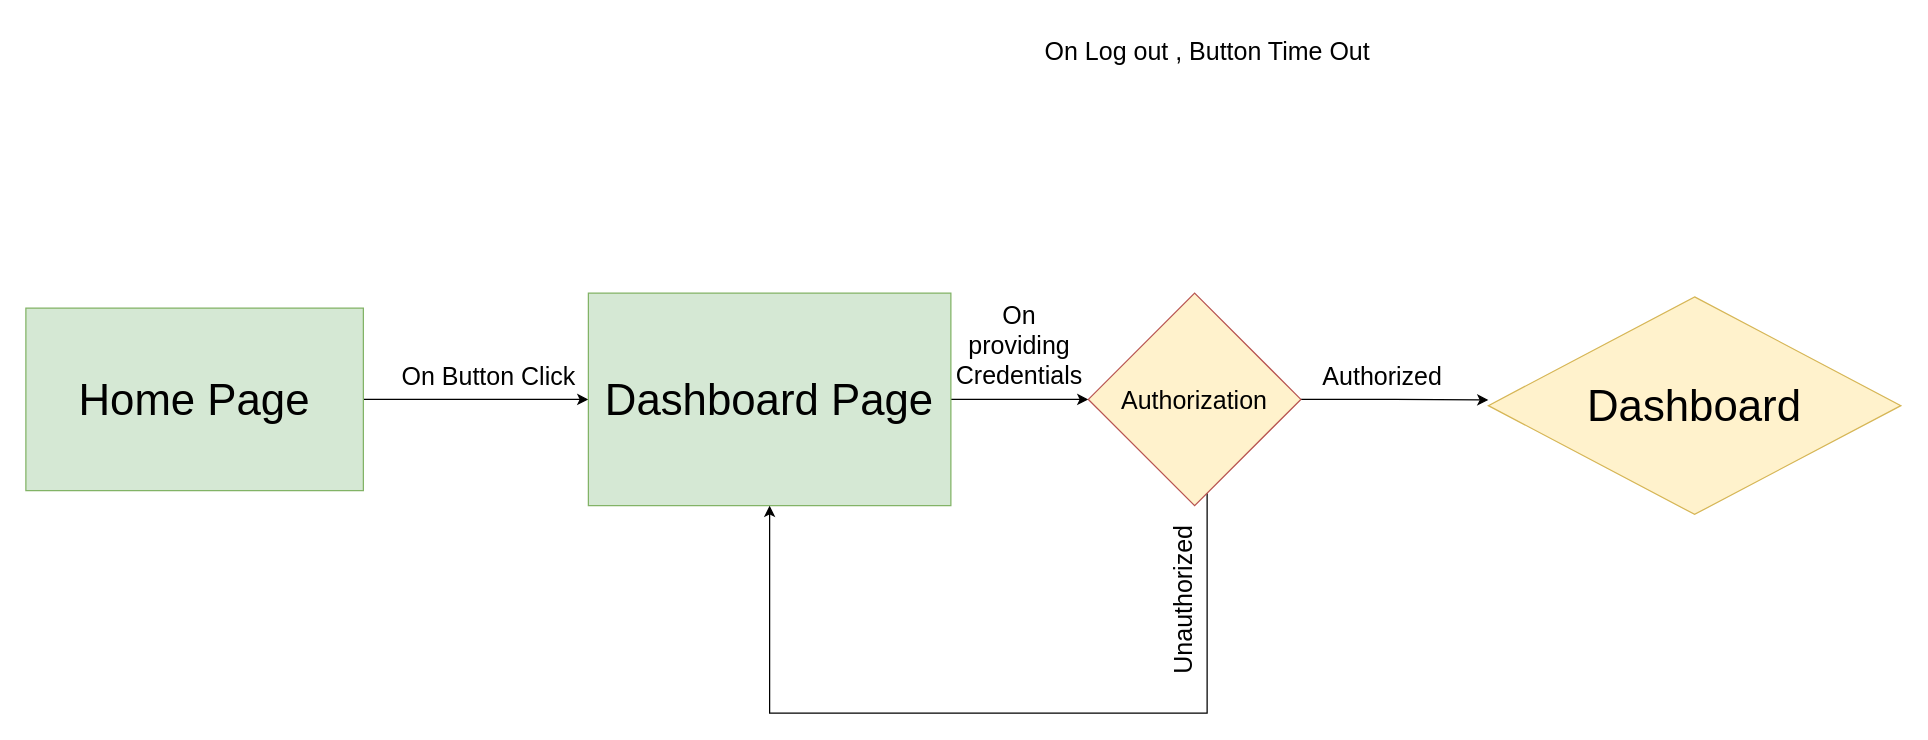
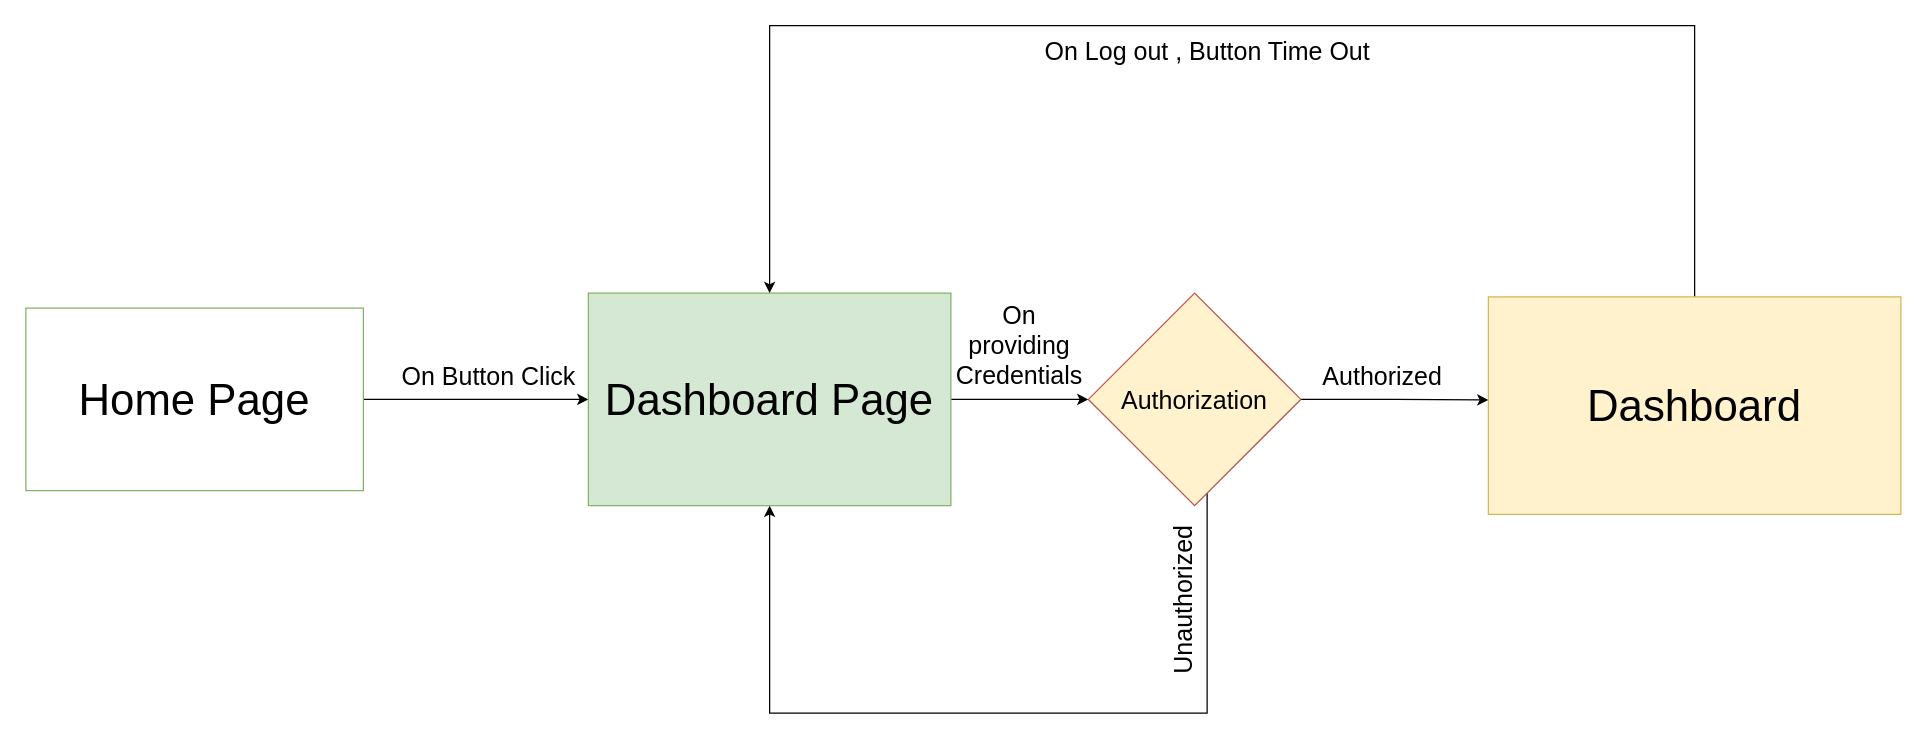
edge "Dashboard" -> "Dashboard Page": added
node "Home Page": fillcolor #d5e8d4 -> #ffffff
node "Dashboard": shape diamond -> rectangle
